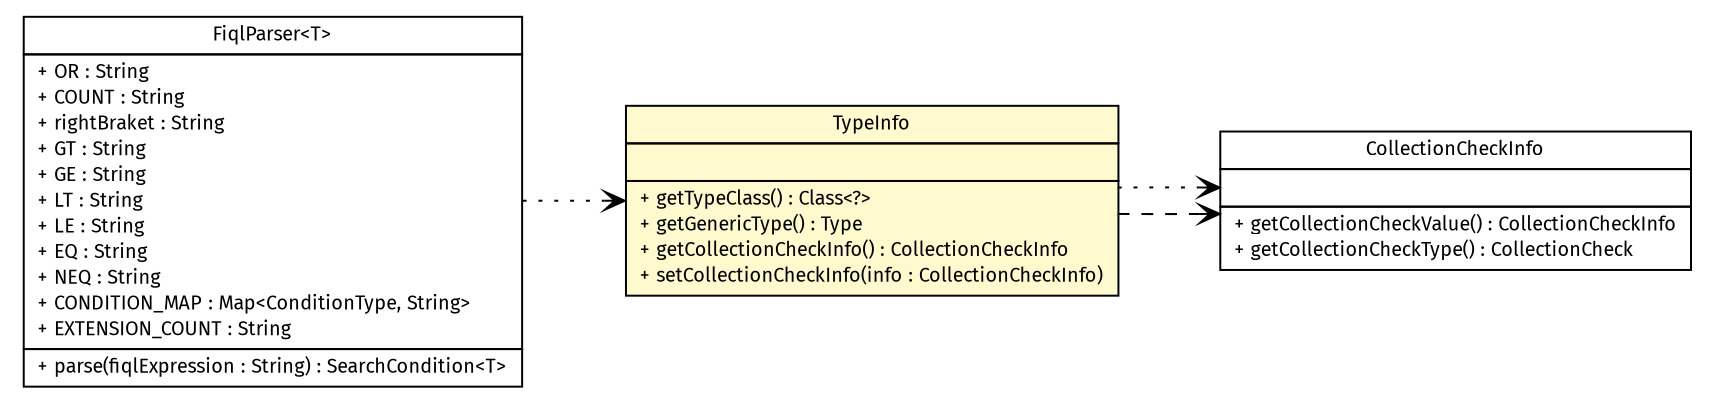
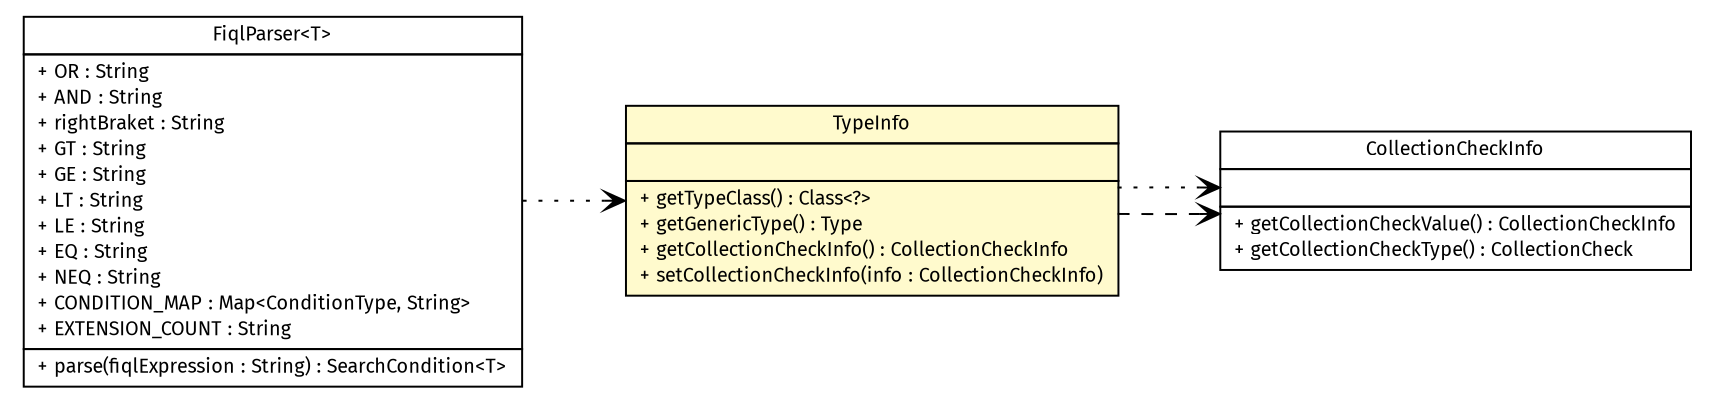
node "FiqlParser<T>": text "+ COUNT : String" -> "+ AND : String"
